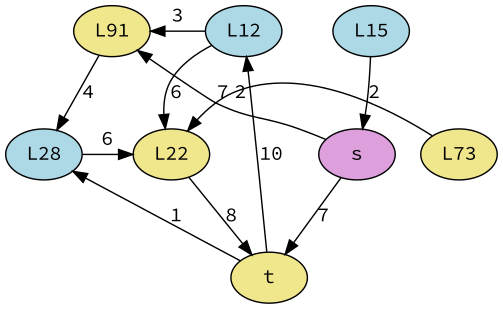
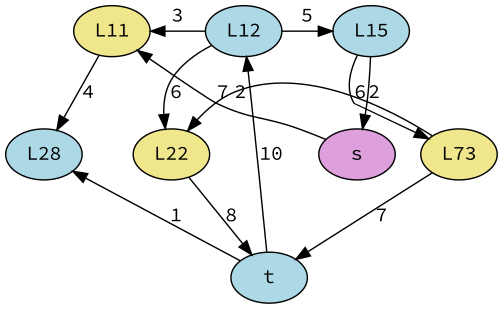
node "L91": label "L91" -> "L11"
edge "L12" -> "L15": added, label "5"
edge "L15" -> "L73": added, label "6"
edge "L28" -> "L22": removed, label "6"
edge "s" -> "t": now "L73" -> "t"
node "t": fillcolor khaki -> lightblue
